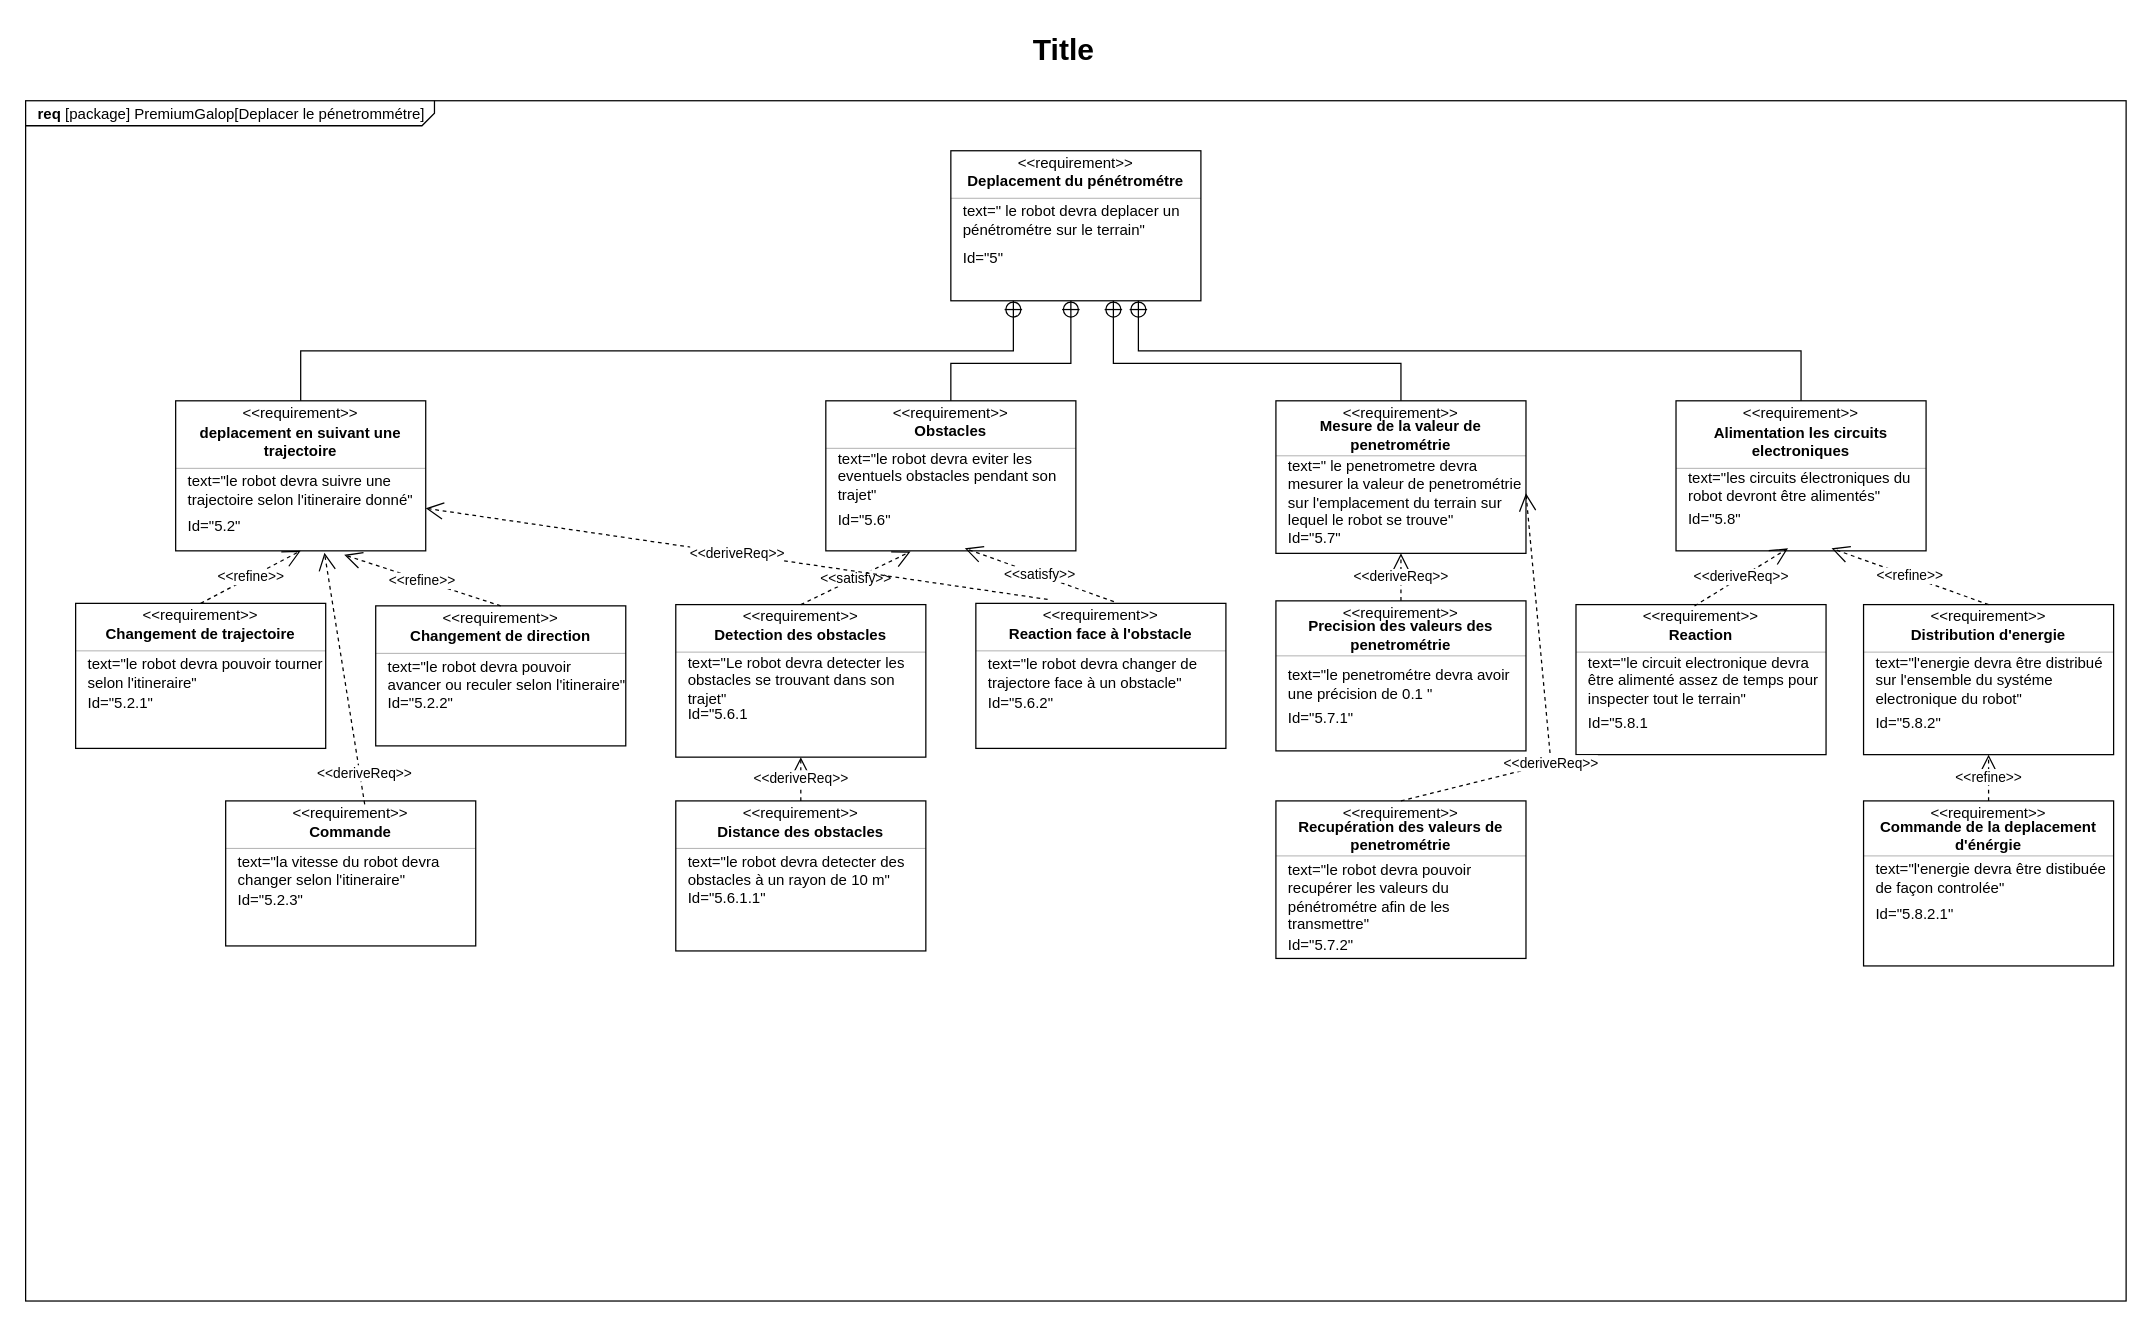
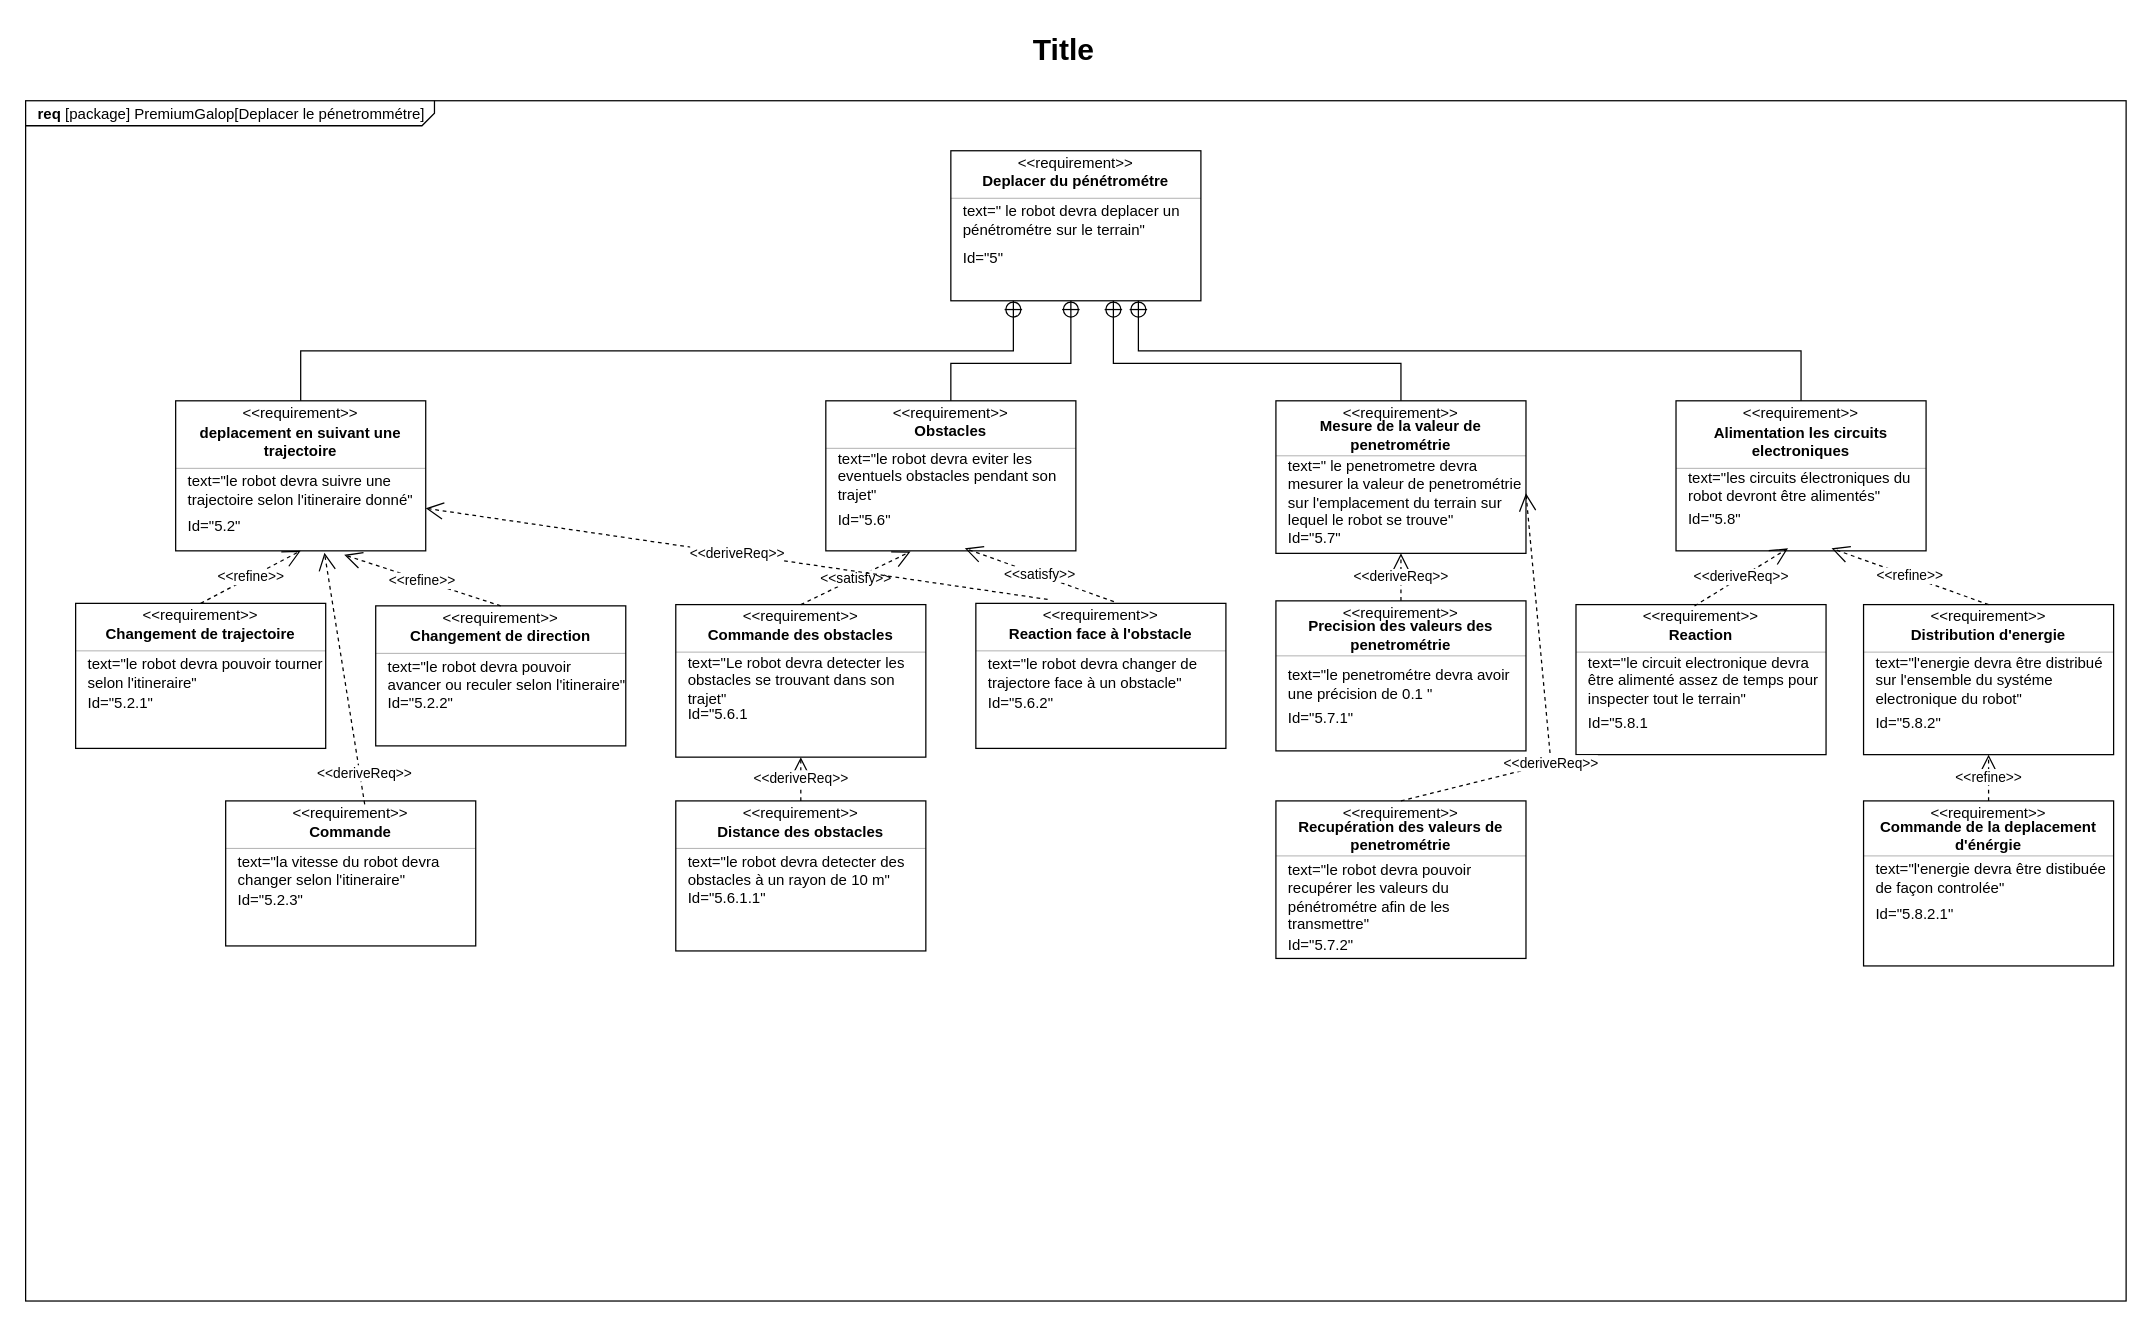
node "Deplacement du pénétrométre": label "Deplacement du pénétrométre" -> "Deplacer du pénétrométre"
node "Detection des obstacles": label "Detection des obstacles" -> "Commande des obstacles"
